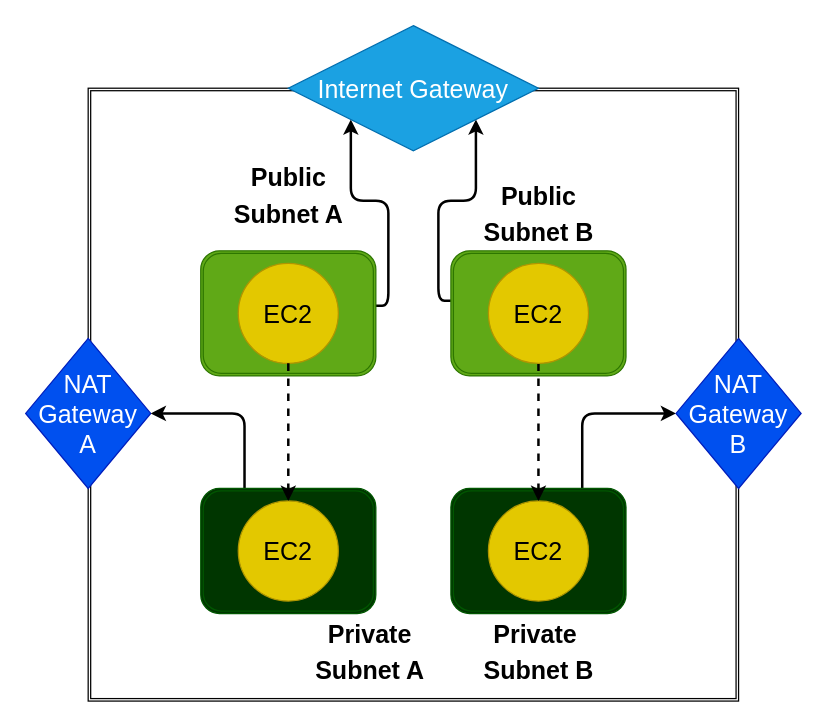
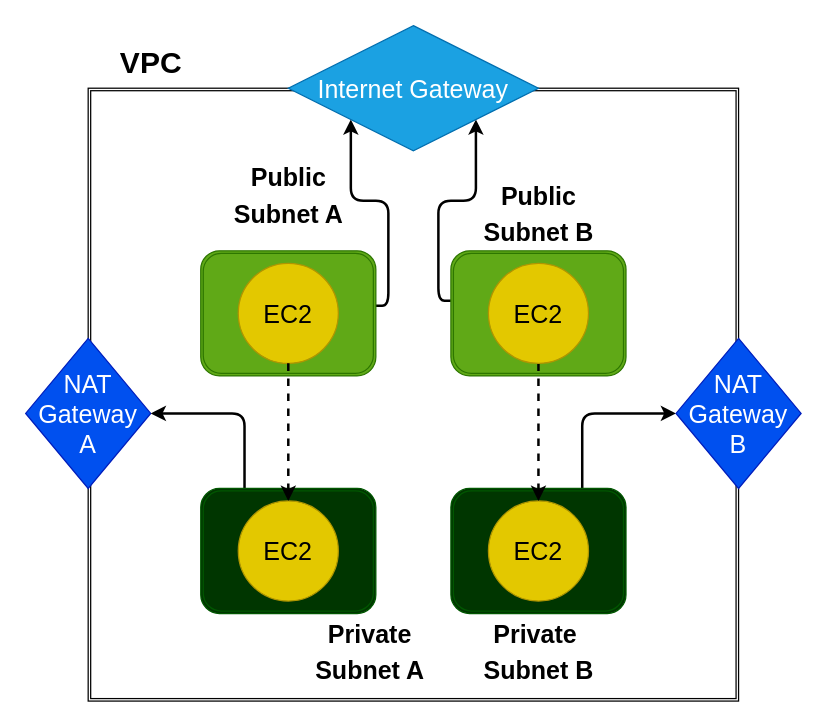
node "VPC": added
